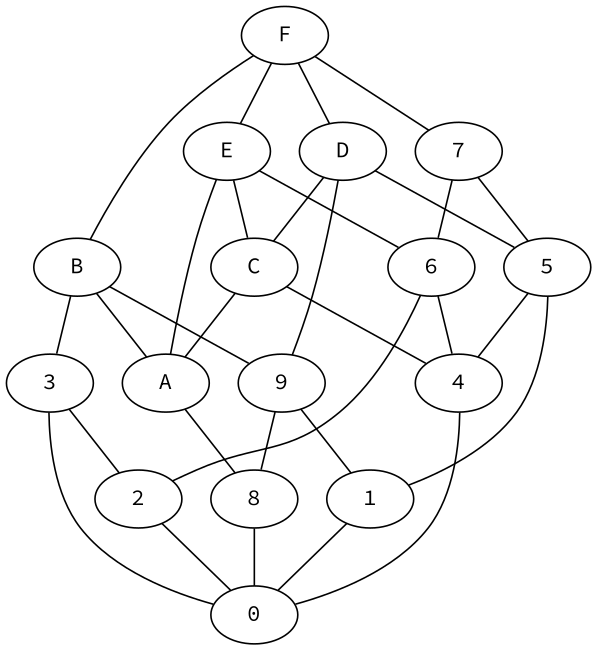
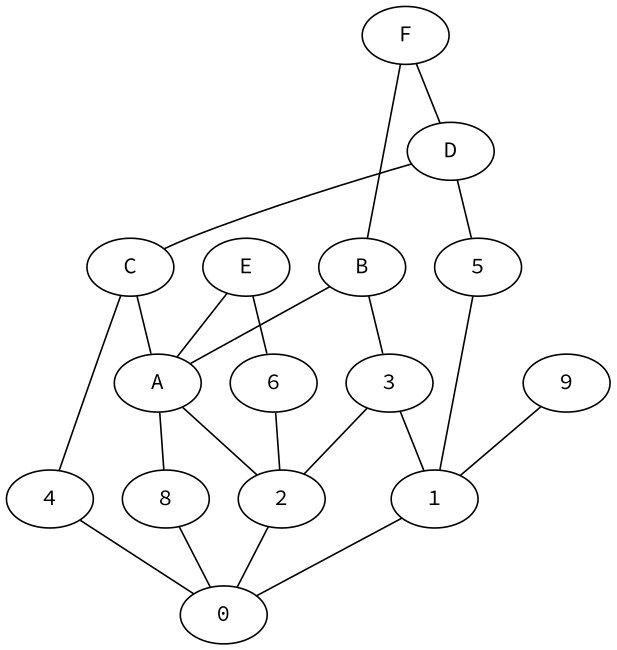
edge "F" -- "E": removed
node "7": removed
edge "E" -- "C": removed
edge "D" -- "9": removed
edge "6" -- "4": removed
edge "5" -- "4": removed
edge "B" -- "9": removed
edge "9" -- "8": removed
edge "A" -- "2": added
edge "3" -- "0": now "3" -- "1"
